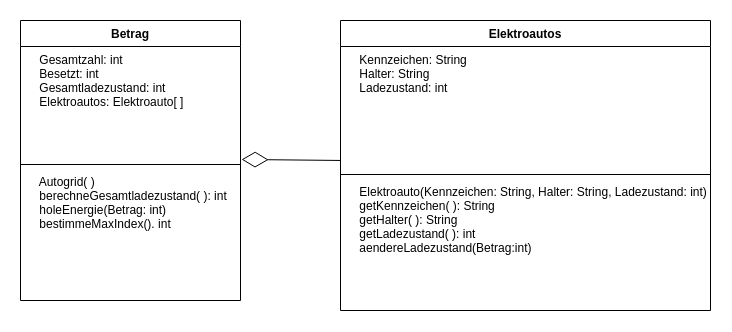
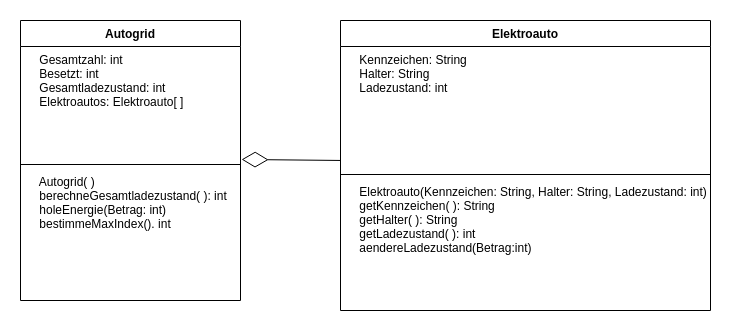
node "Betrag": label "Betrag" -> "Autogrid"
node "Elektroautos": label "Elektroautos" -> "Elektroauto"
